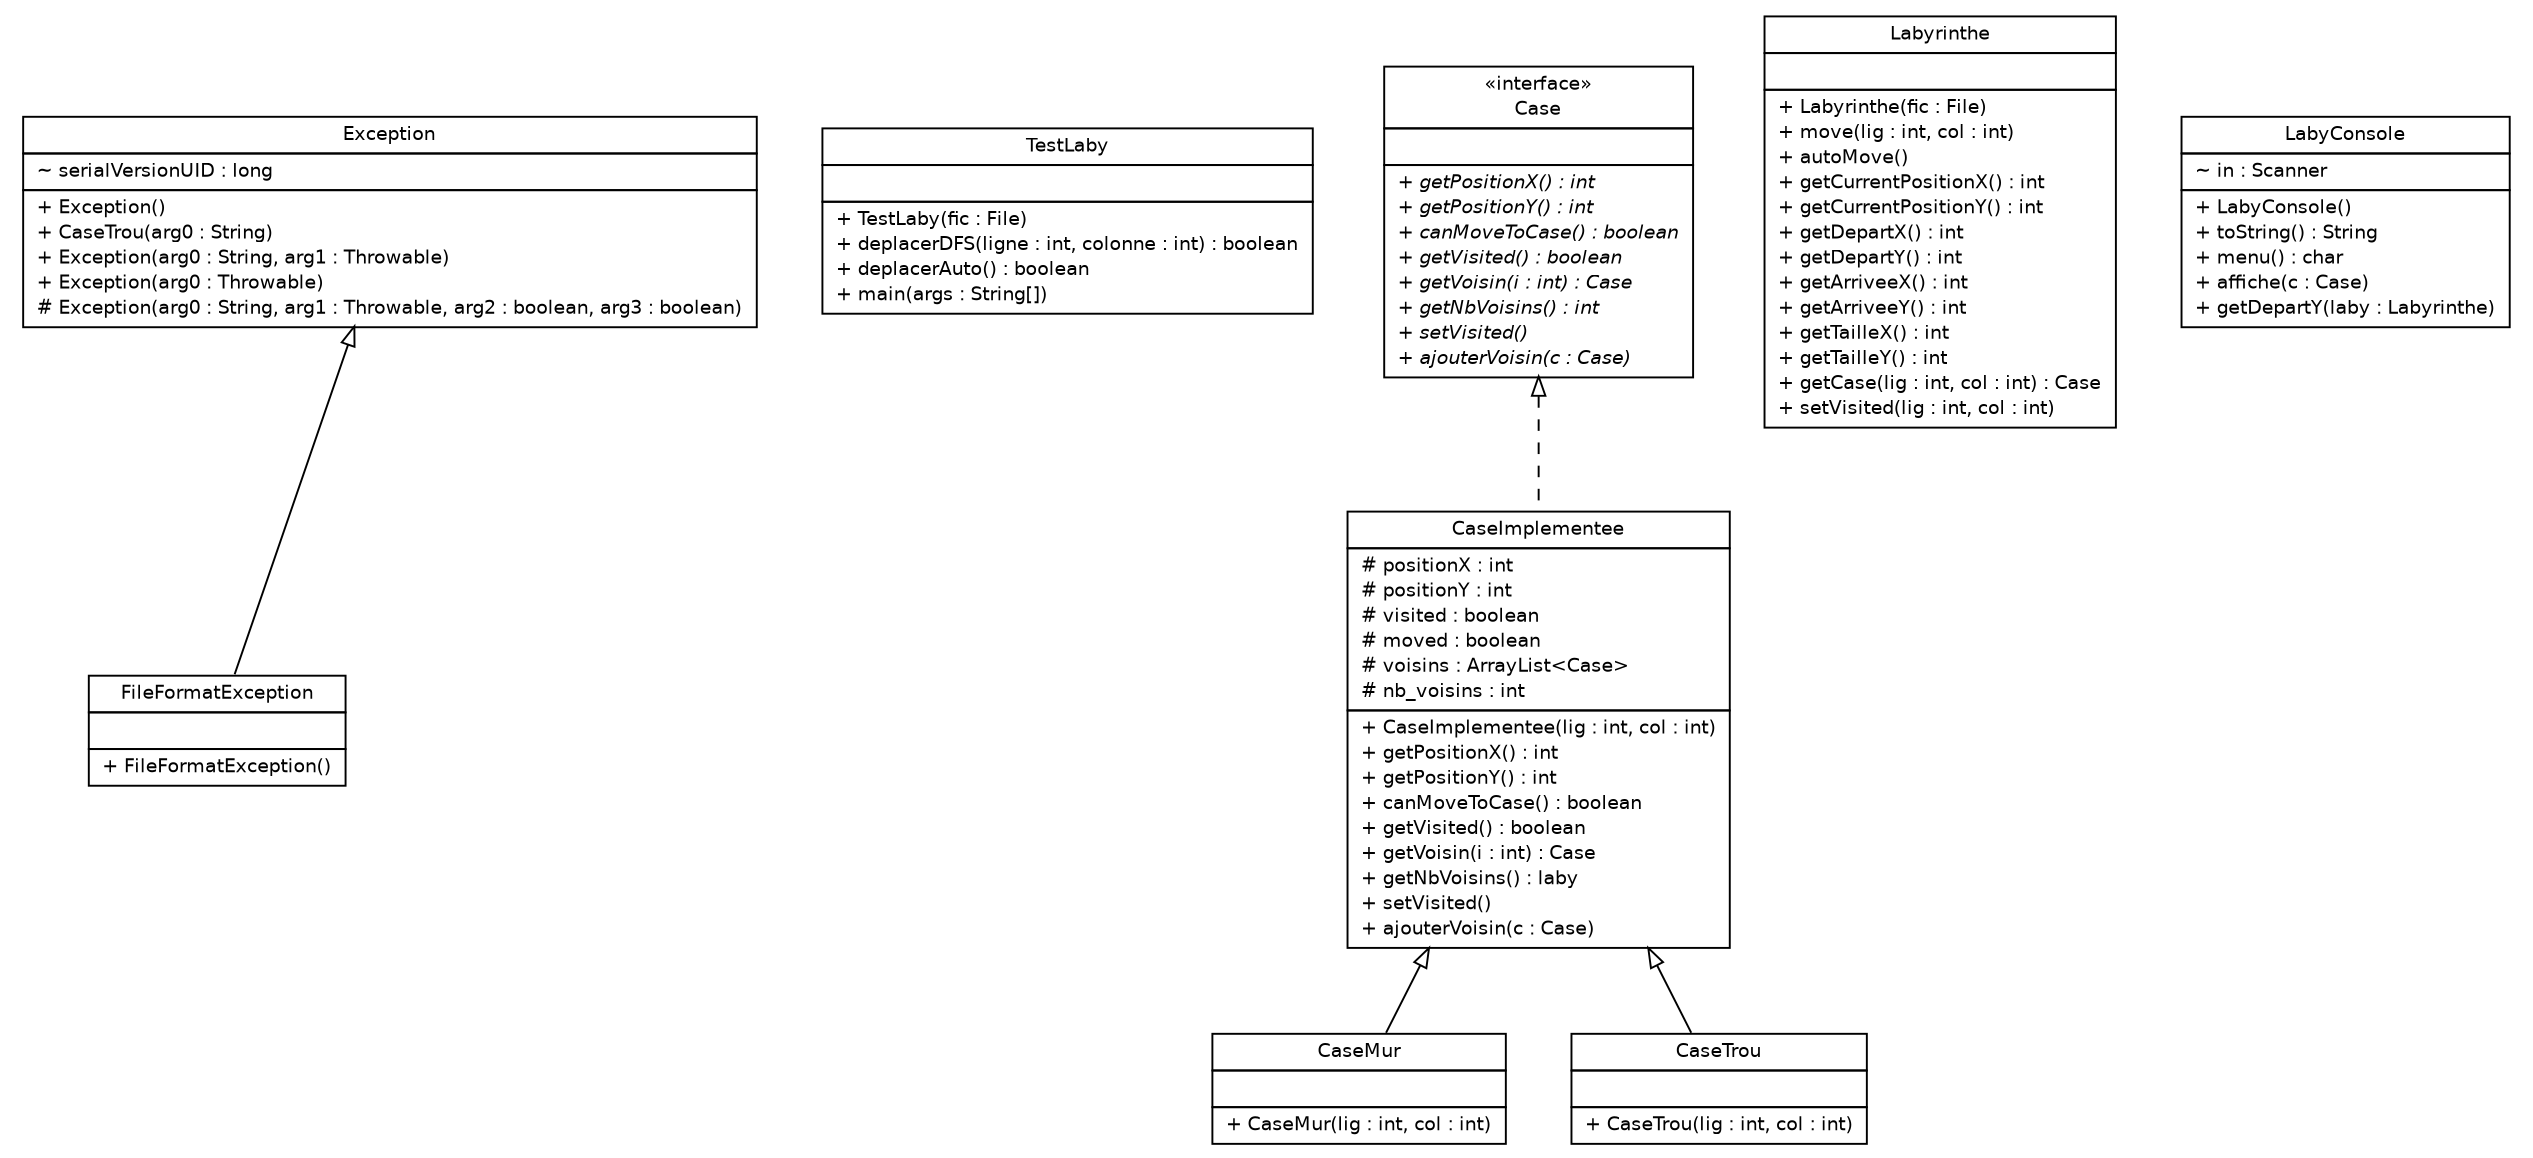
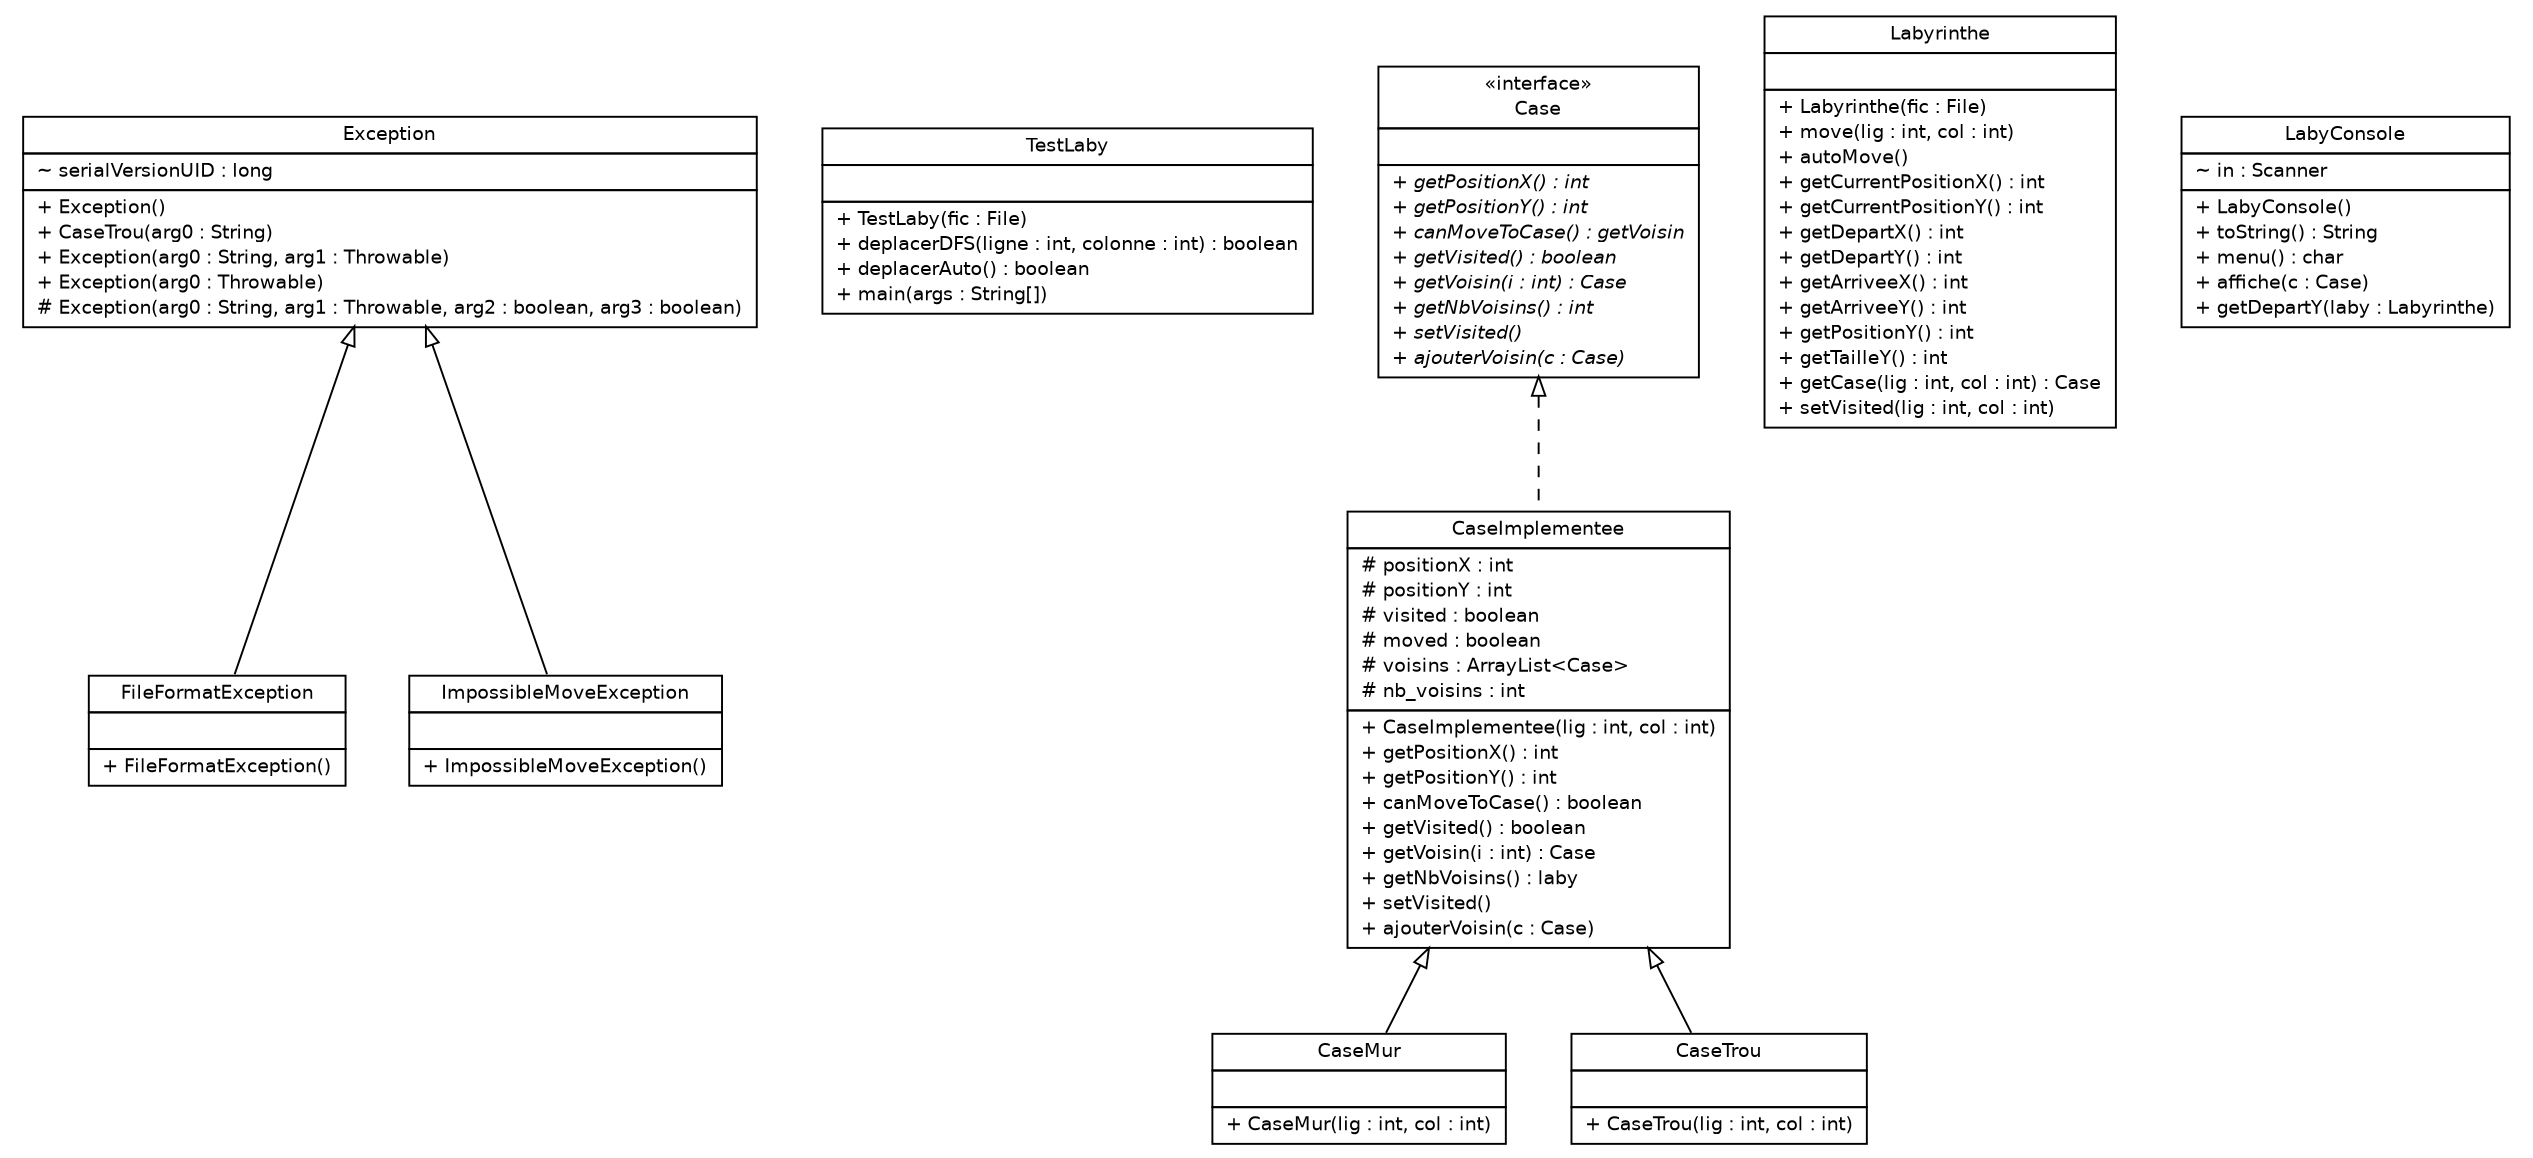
node "Case": text "+ canMoveToCase() : boolean" -> "+ canMoveToCase() : getVoisin"
node "Labyrinthe": text "+ getTailleX() : int" -> "+ getPositionY() : int"
node "ImpossibleMoveException": added
